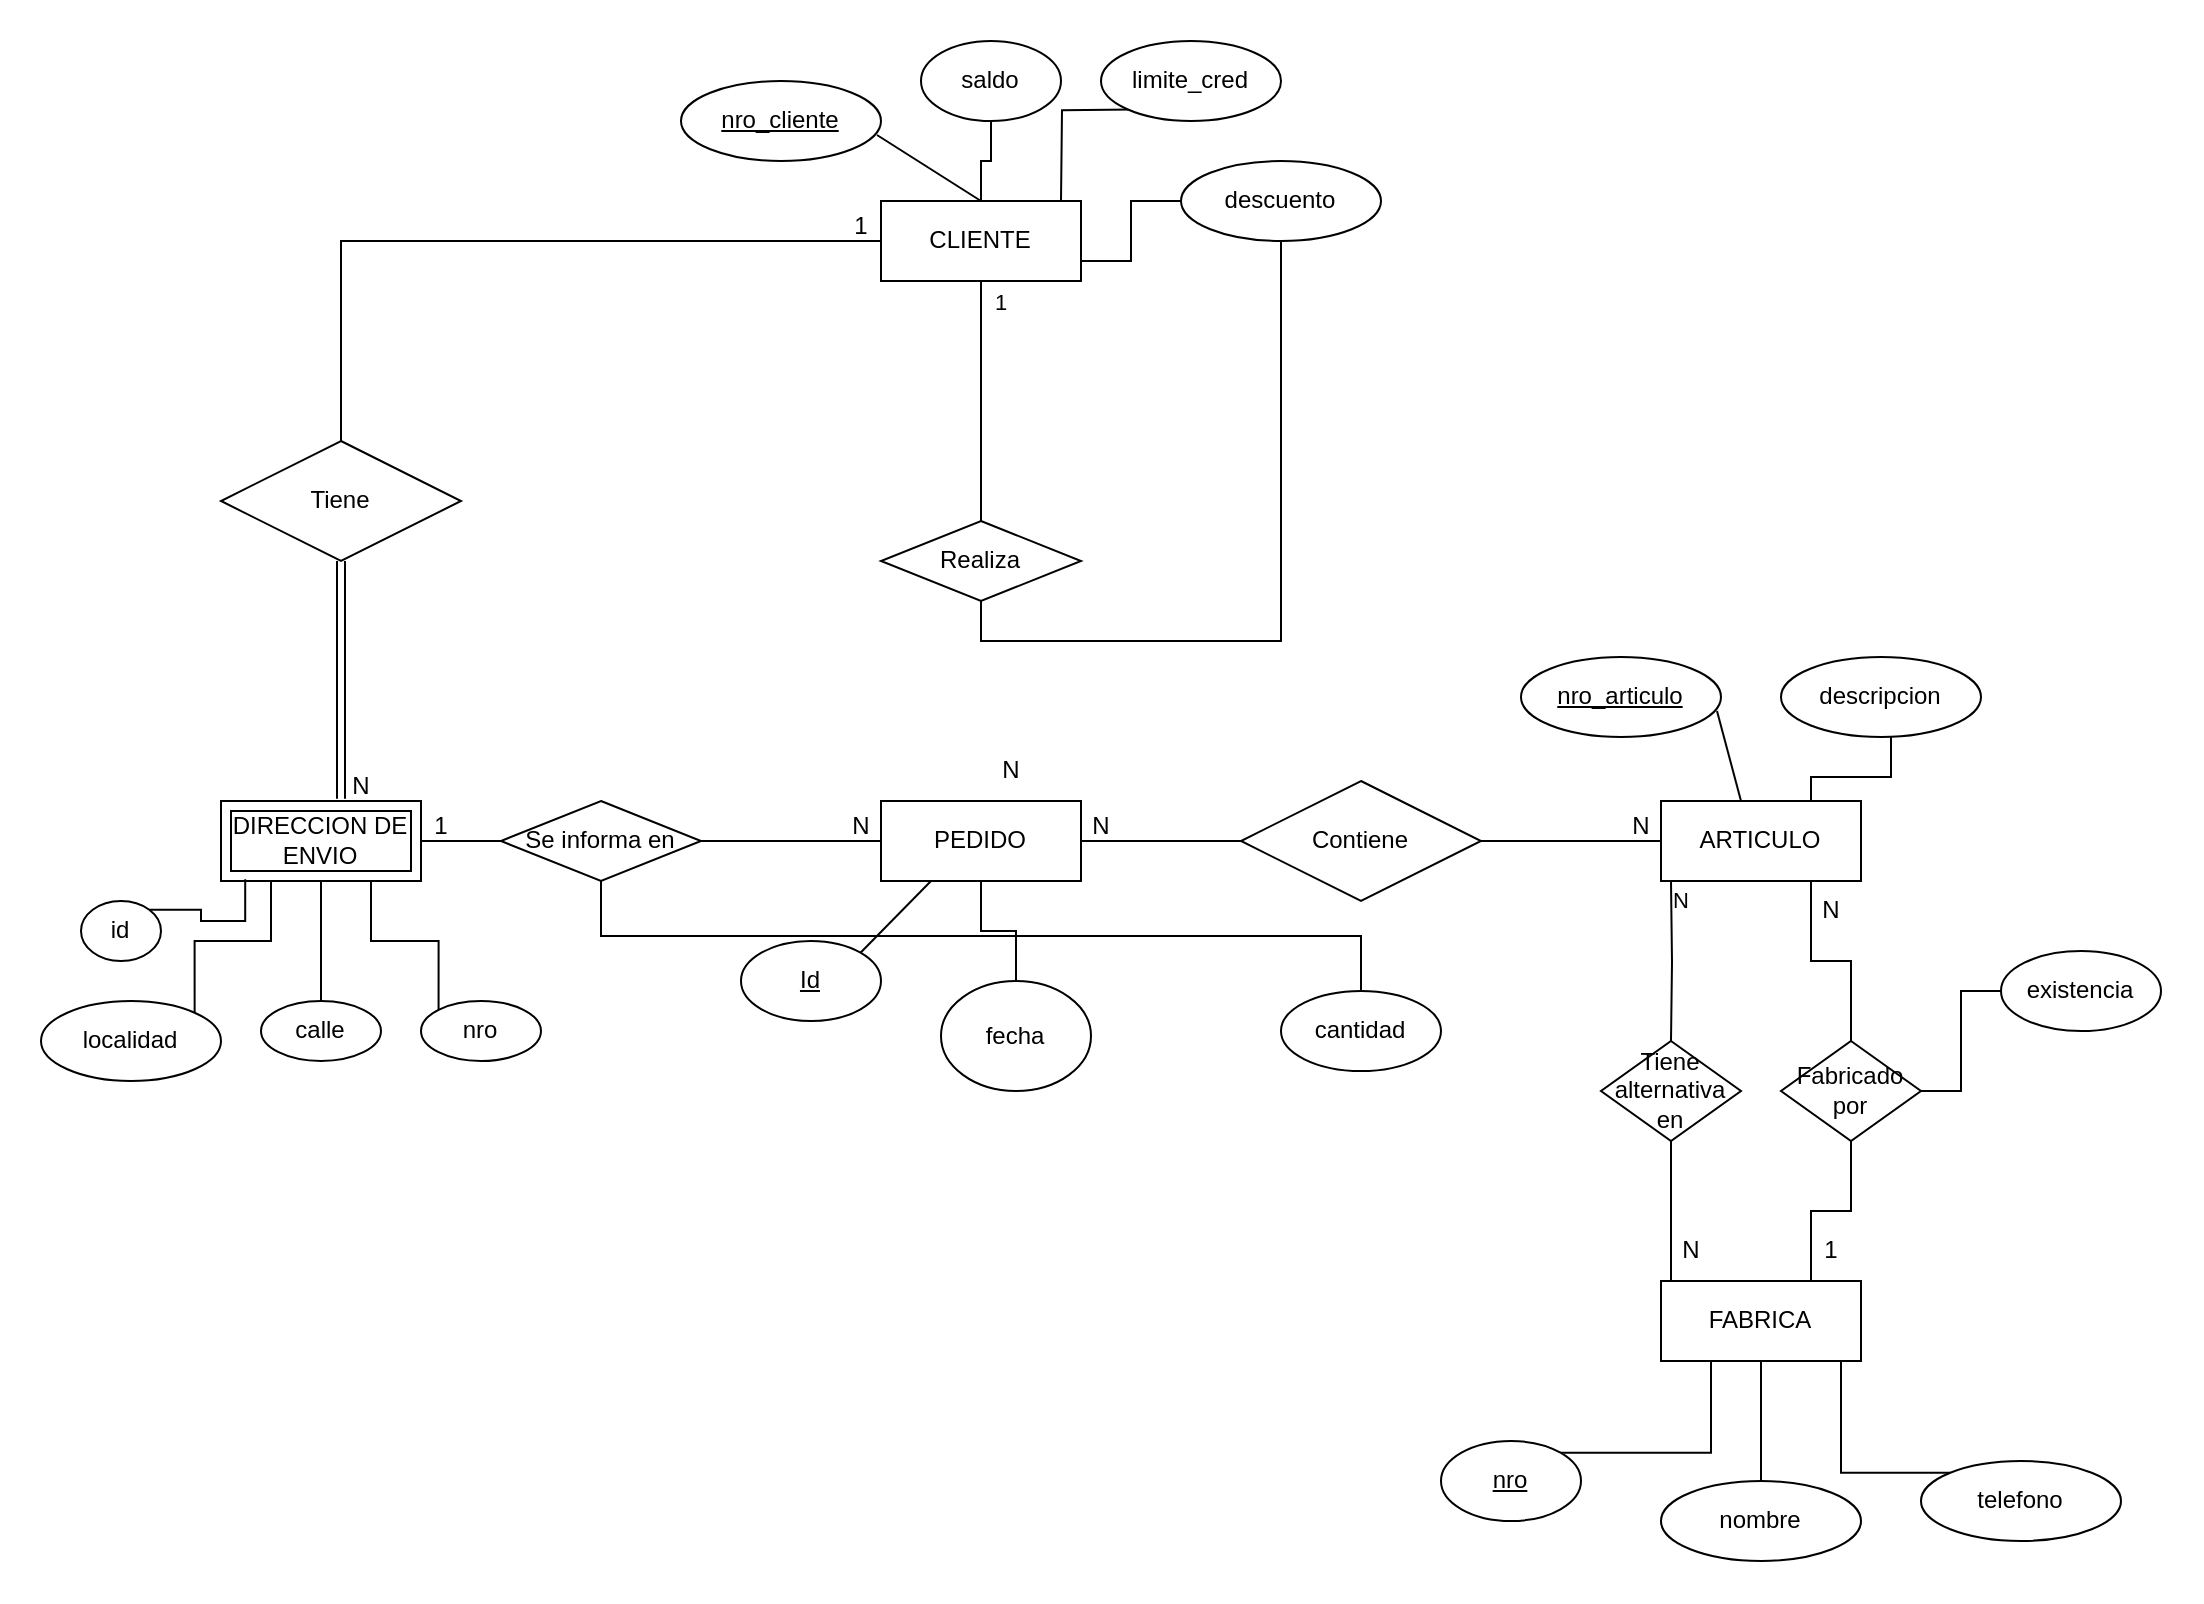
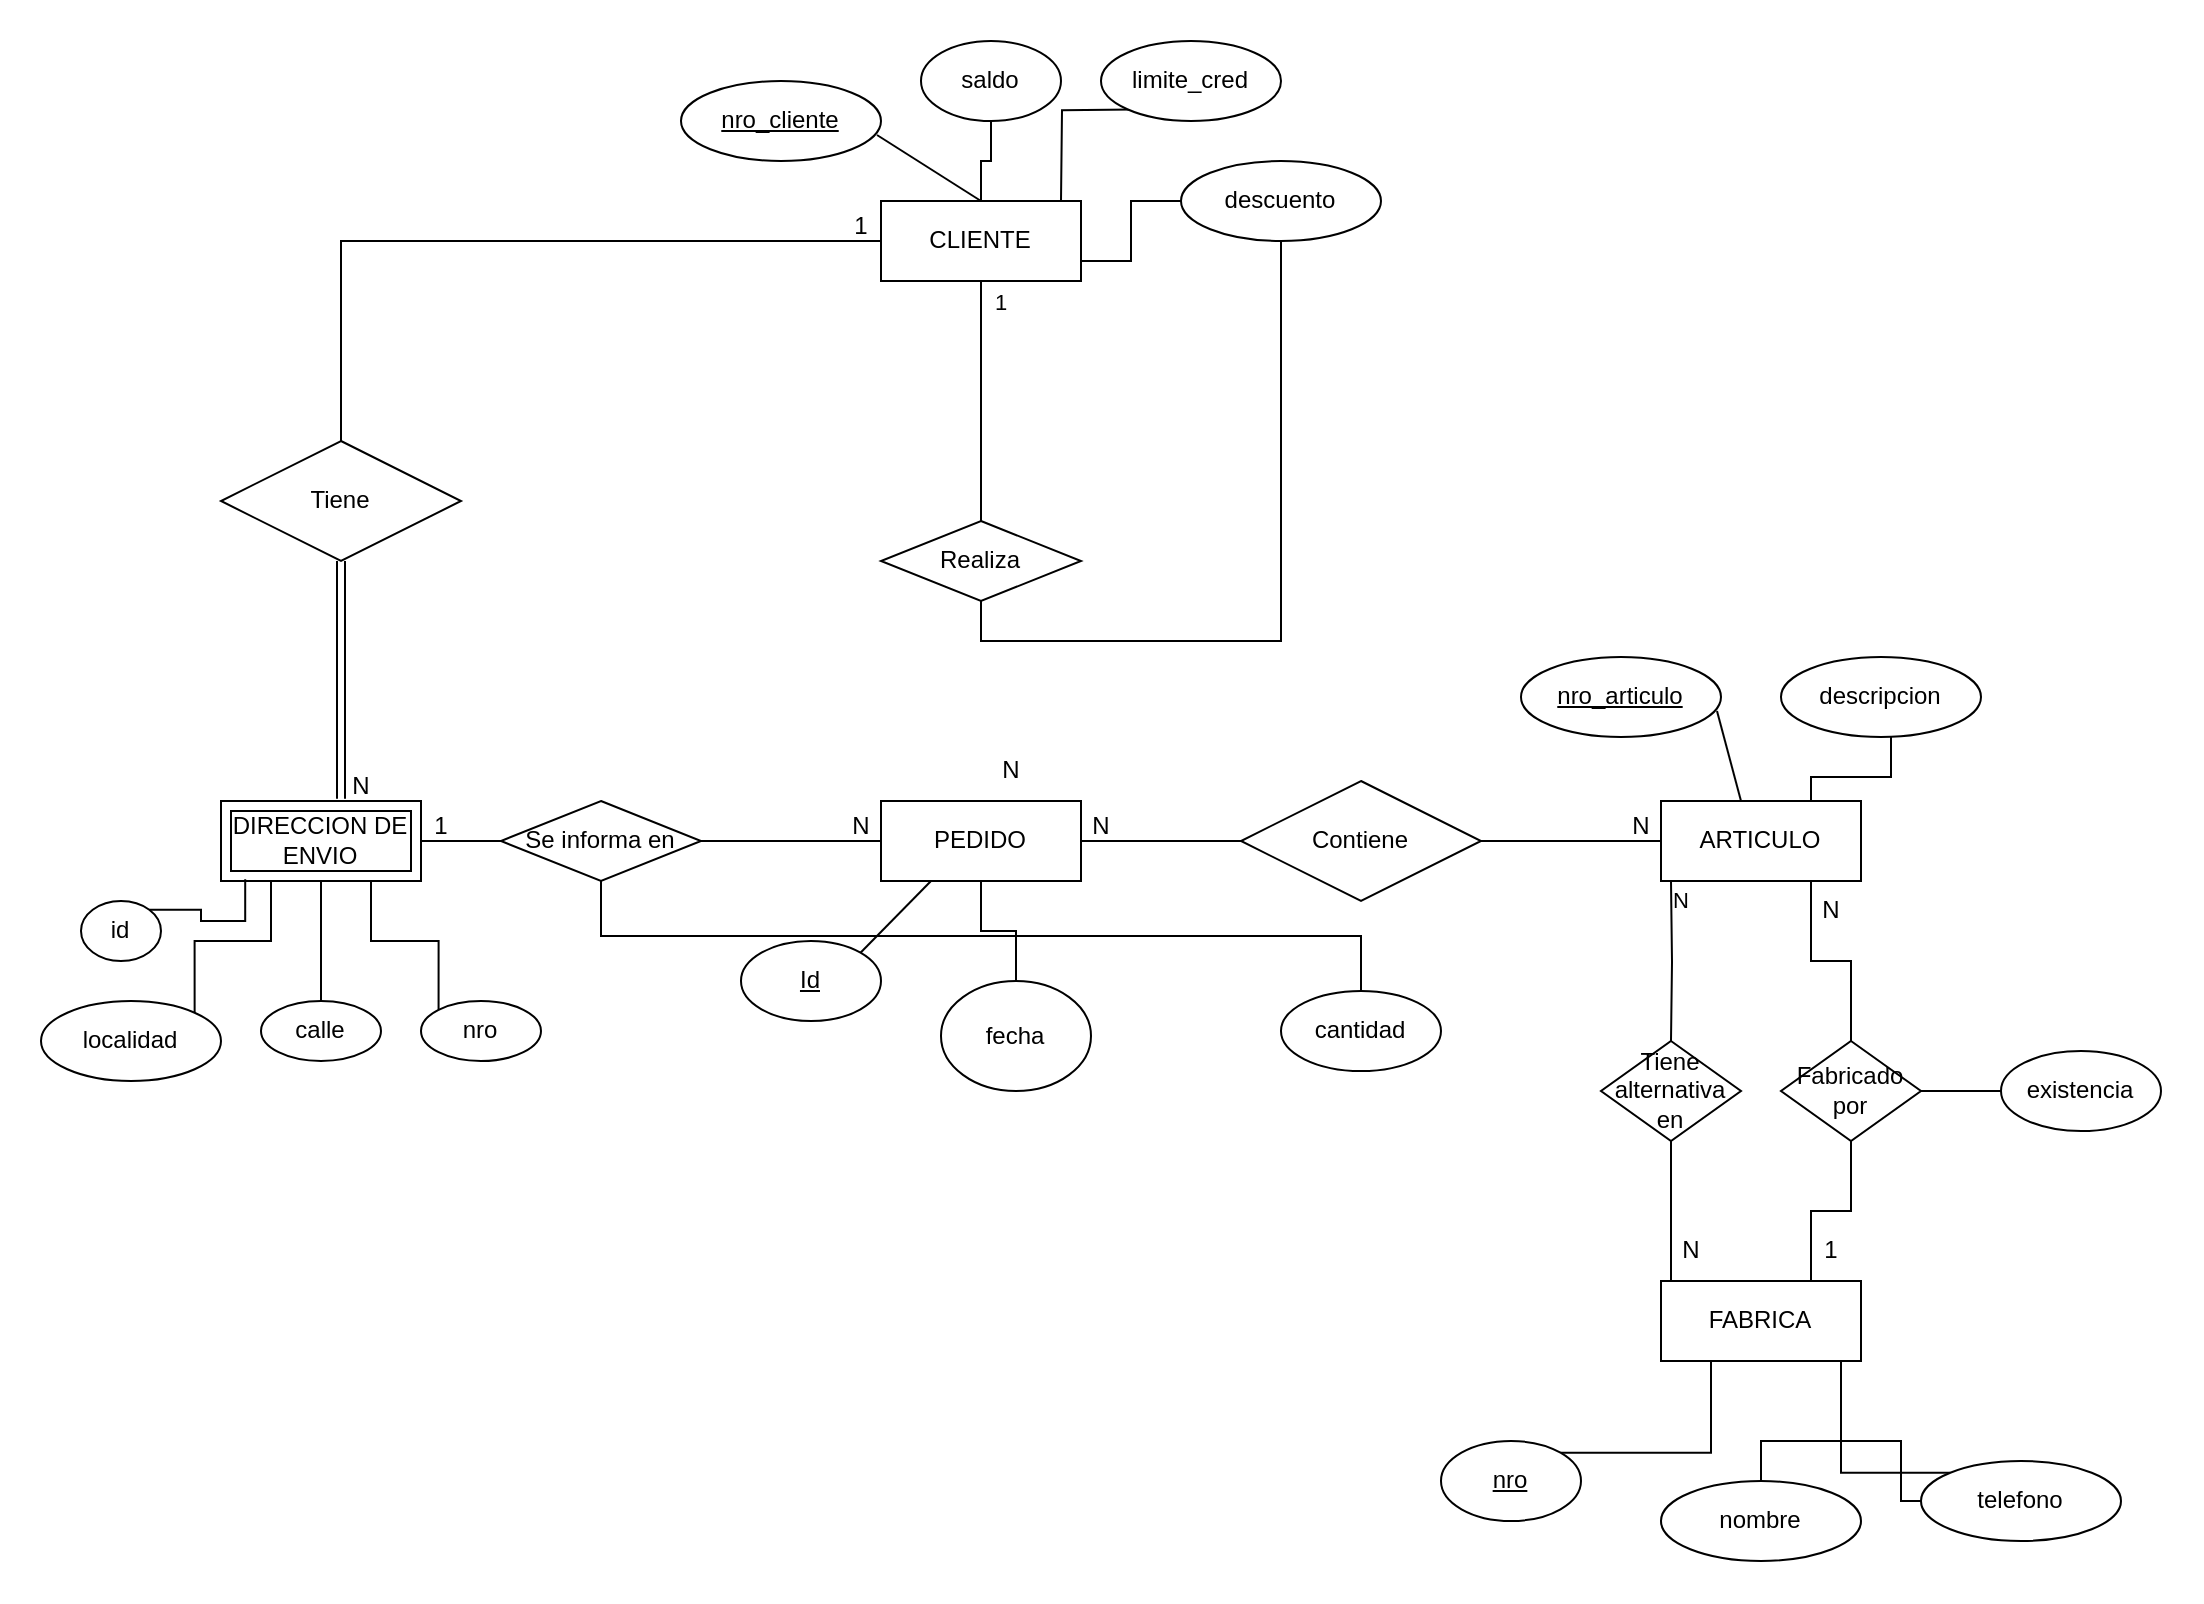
node "existencia": moved (2081, 991) -> (2081, 1091)
edge "FABRICA" -- "nombre": now "telefono" -- "nombre"
